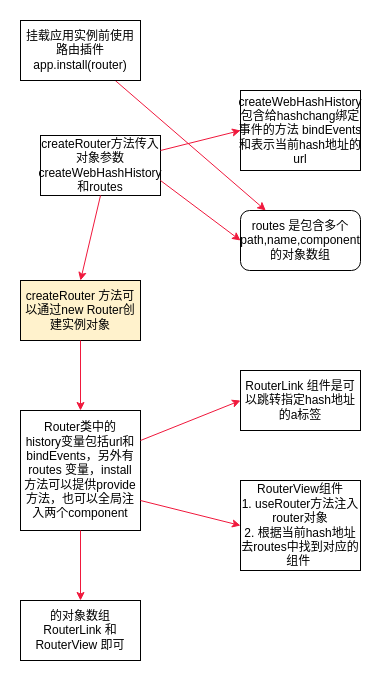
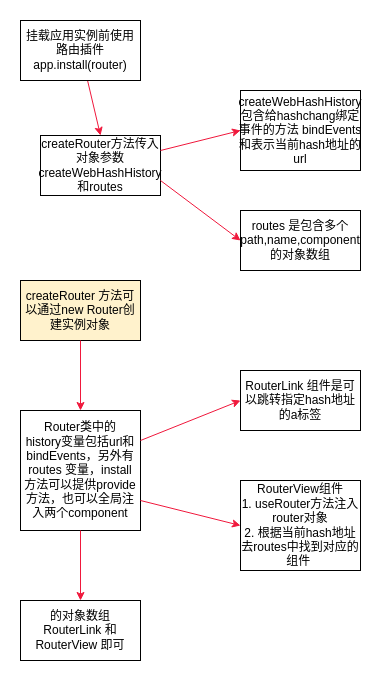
edge "挂载应用实例前使用路由插件app.install(router)" -> "routes 是包含多个 path,name,component 的对象数组": now "挂载应用实例前使用路由插件app.install(router)" -> "createRouter方法传入对象参数 createWebHashHistory 和routes"
edge "createRouter方法传入对象参数 createWebHashHistory 和routes" -> "createRouter 方法可以通过new Router创建实例对象": removed
node "routes 是包含多个 path,name,component 的对象数组": shape rounded rectangle -> rectangle
